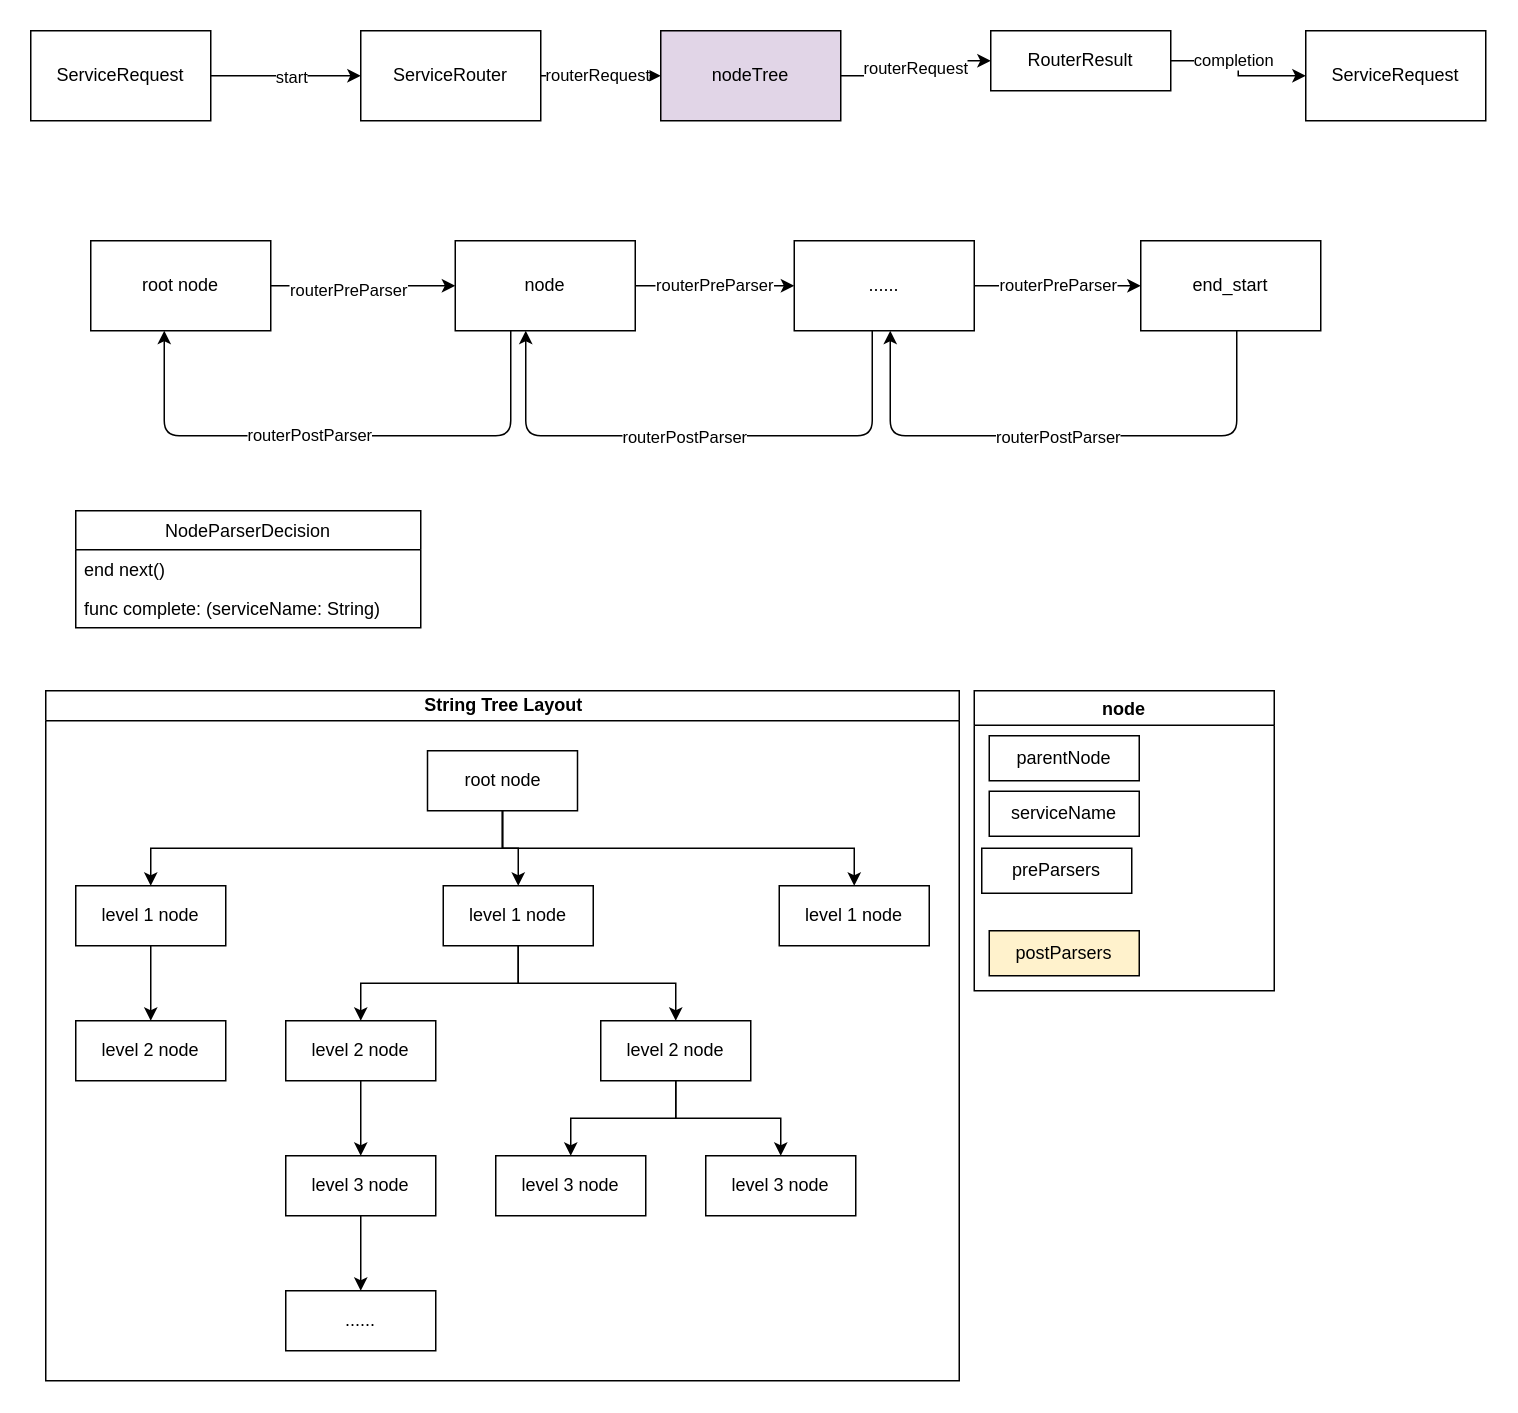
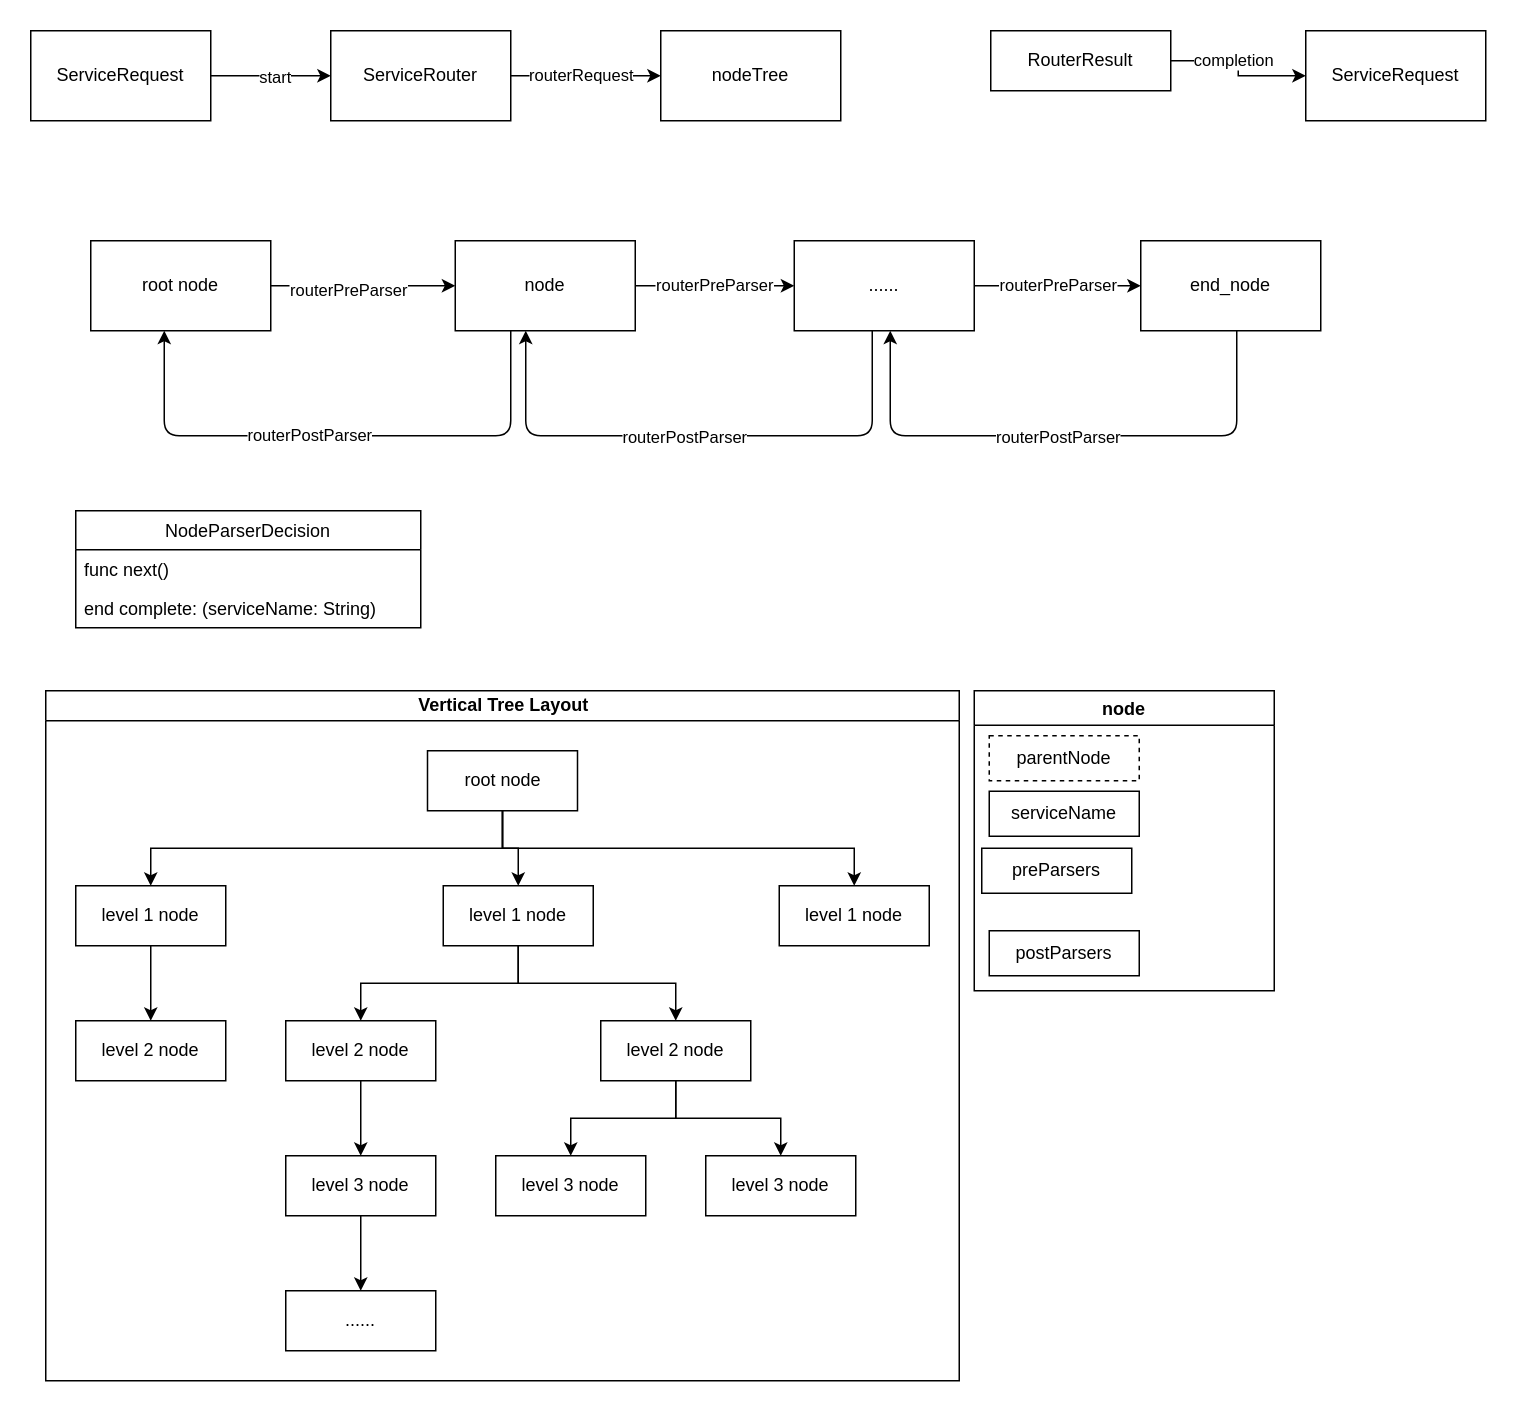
node "ServiceRouter": moved (451, 76) -> (421, 76)
node "nodeTree": fillcolor #e1d5e7 -> #ffffff
edge "nodeTree" -> "RouterResult": removed, label "routerRequest"
node "end_start": label "end_start" -> "end_node"
node "end next()": label "end next()" -> "func next()"
node "func complete: (serviceName: String)": label "func complete: (serviceName: String)" -> "end complete: (serviceName: String)"
node "String Tree Layout": label "String Tree Layout" -> "Vertical Tree Layout"
node "parentNode": style solid -> dashed
node "postParsers": fillcolor #fff2cc -> #ffffff
